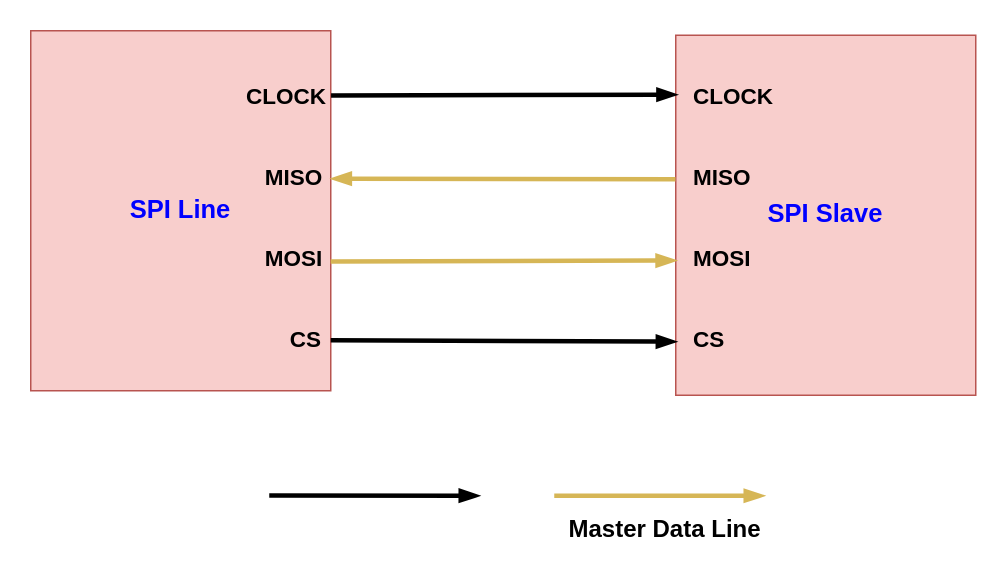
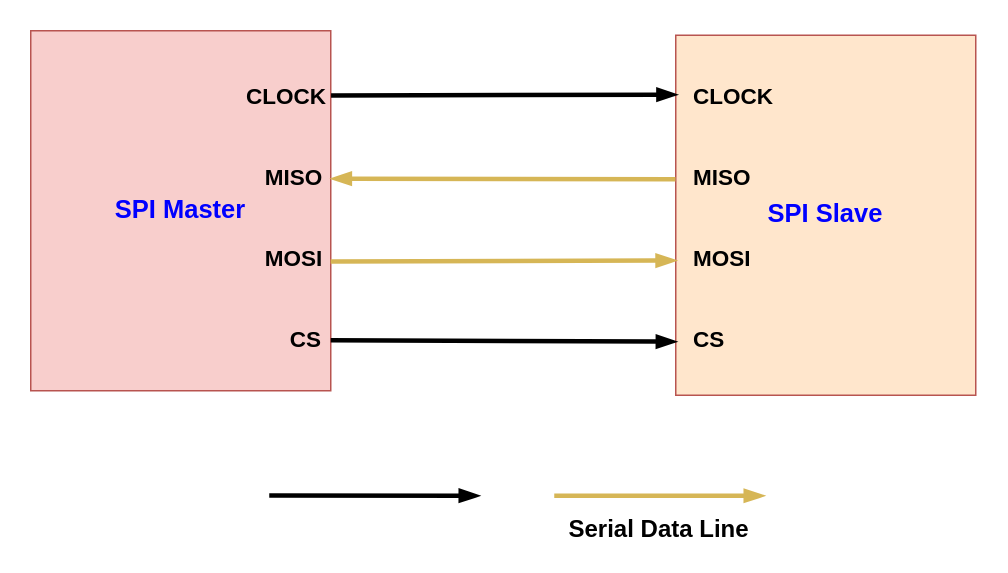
node "SPI Line": label "SPI Line" -> "SPI Master"
node "SPI Slave": fillcolor #f8cecc -> #ffe6cc
node "Master Data Line": label "Master Data Line" -> "Serial Data Line"
